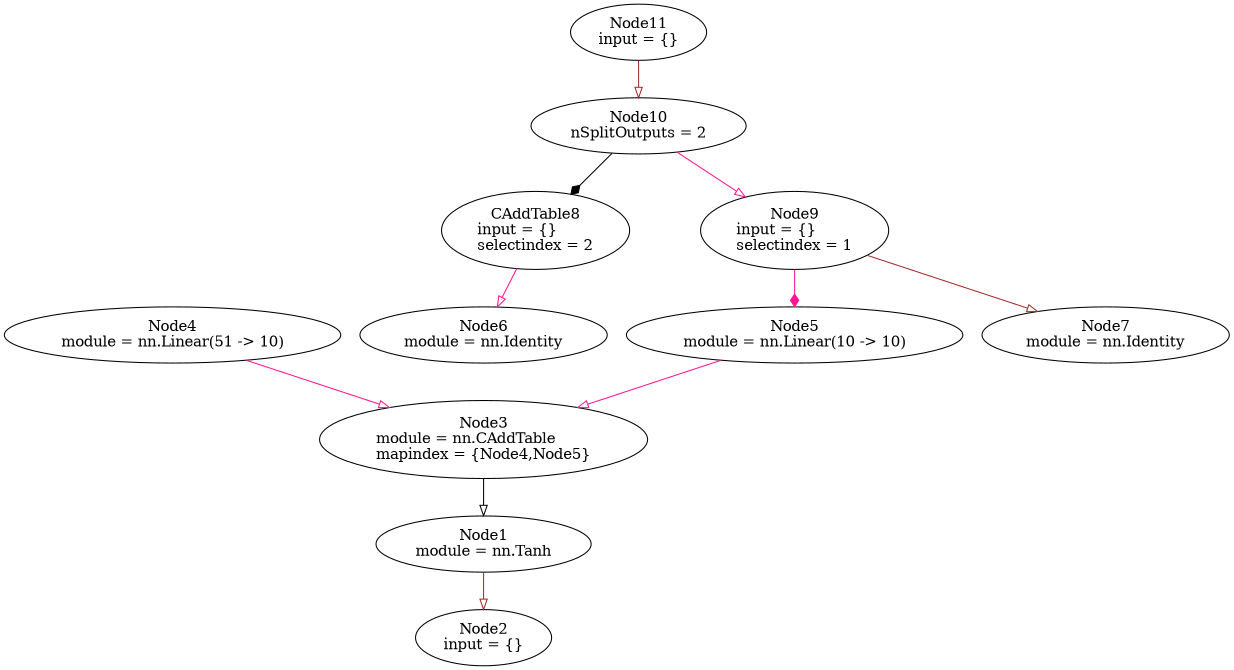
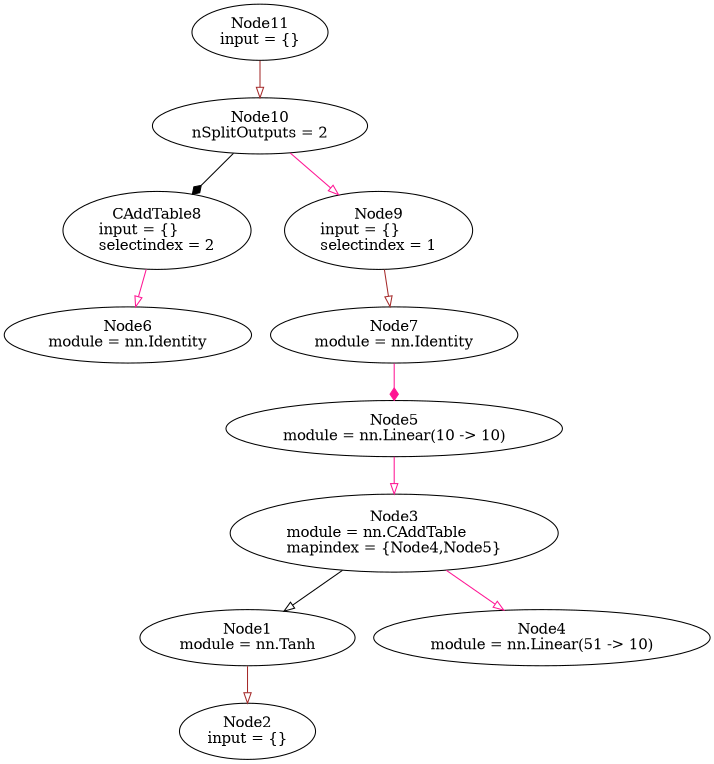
edge "Node9 input = {} selectindex = 1" -> "Node5 module = nn.Linear(10 -> 10)": now "Node7 module = nn.Identity" -> "Node5 module = nn.Linear(10 -> 10)"
edge "Node4 module = nn.Linear(51 -> 10)" -> "Node3 module = nn.CAddTable mapindex = {Node4,Node5}": reversed
